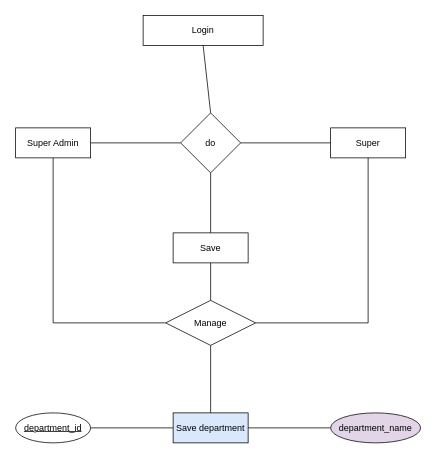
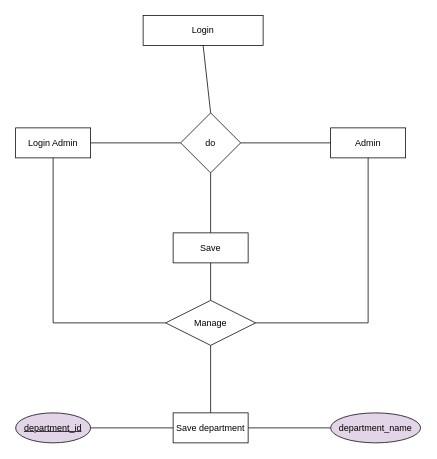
node "Super Admin": label "Super Admin" -> "Login Admin"
node "Super": label "Super" -> "Admin"
node "department_id": fillcolor #ffffff -> #e1d5e7
node "Save department": fillcolor #dae8fc -> #ffffff
